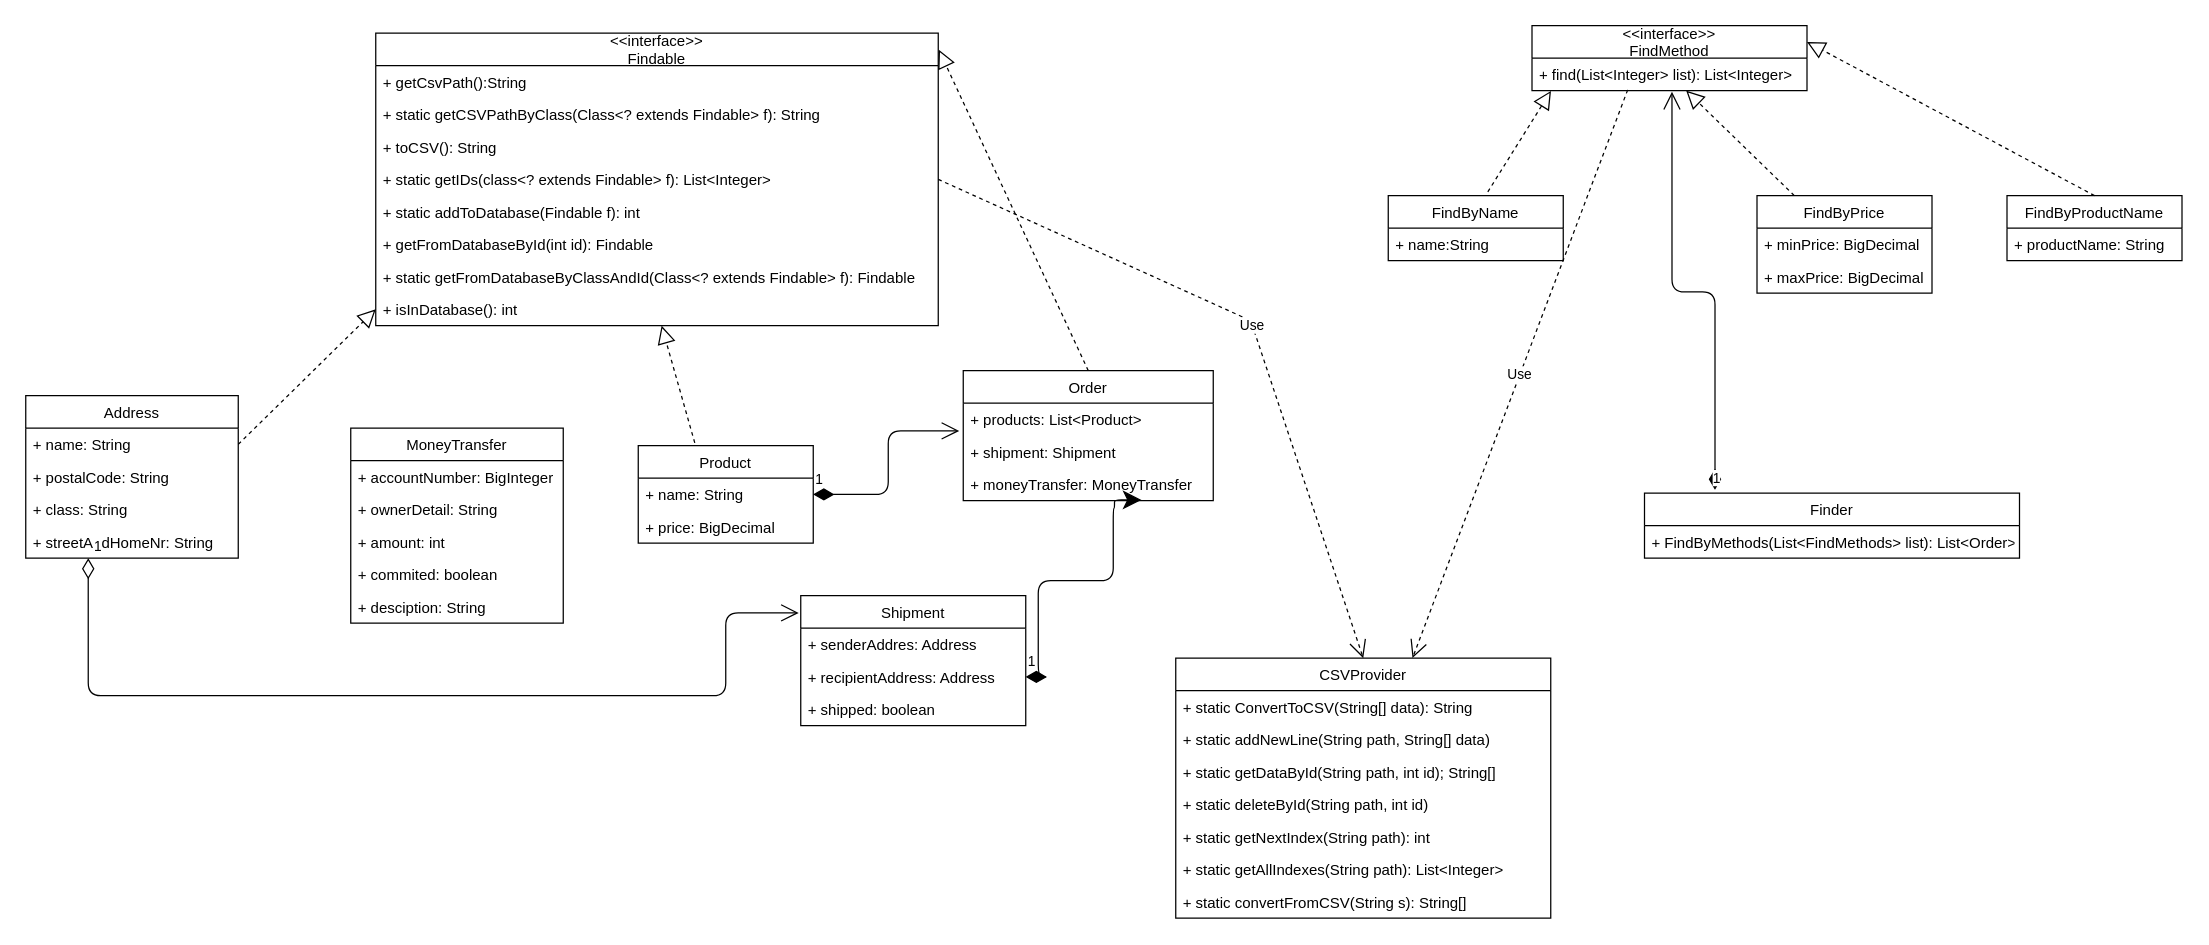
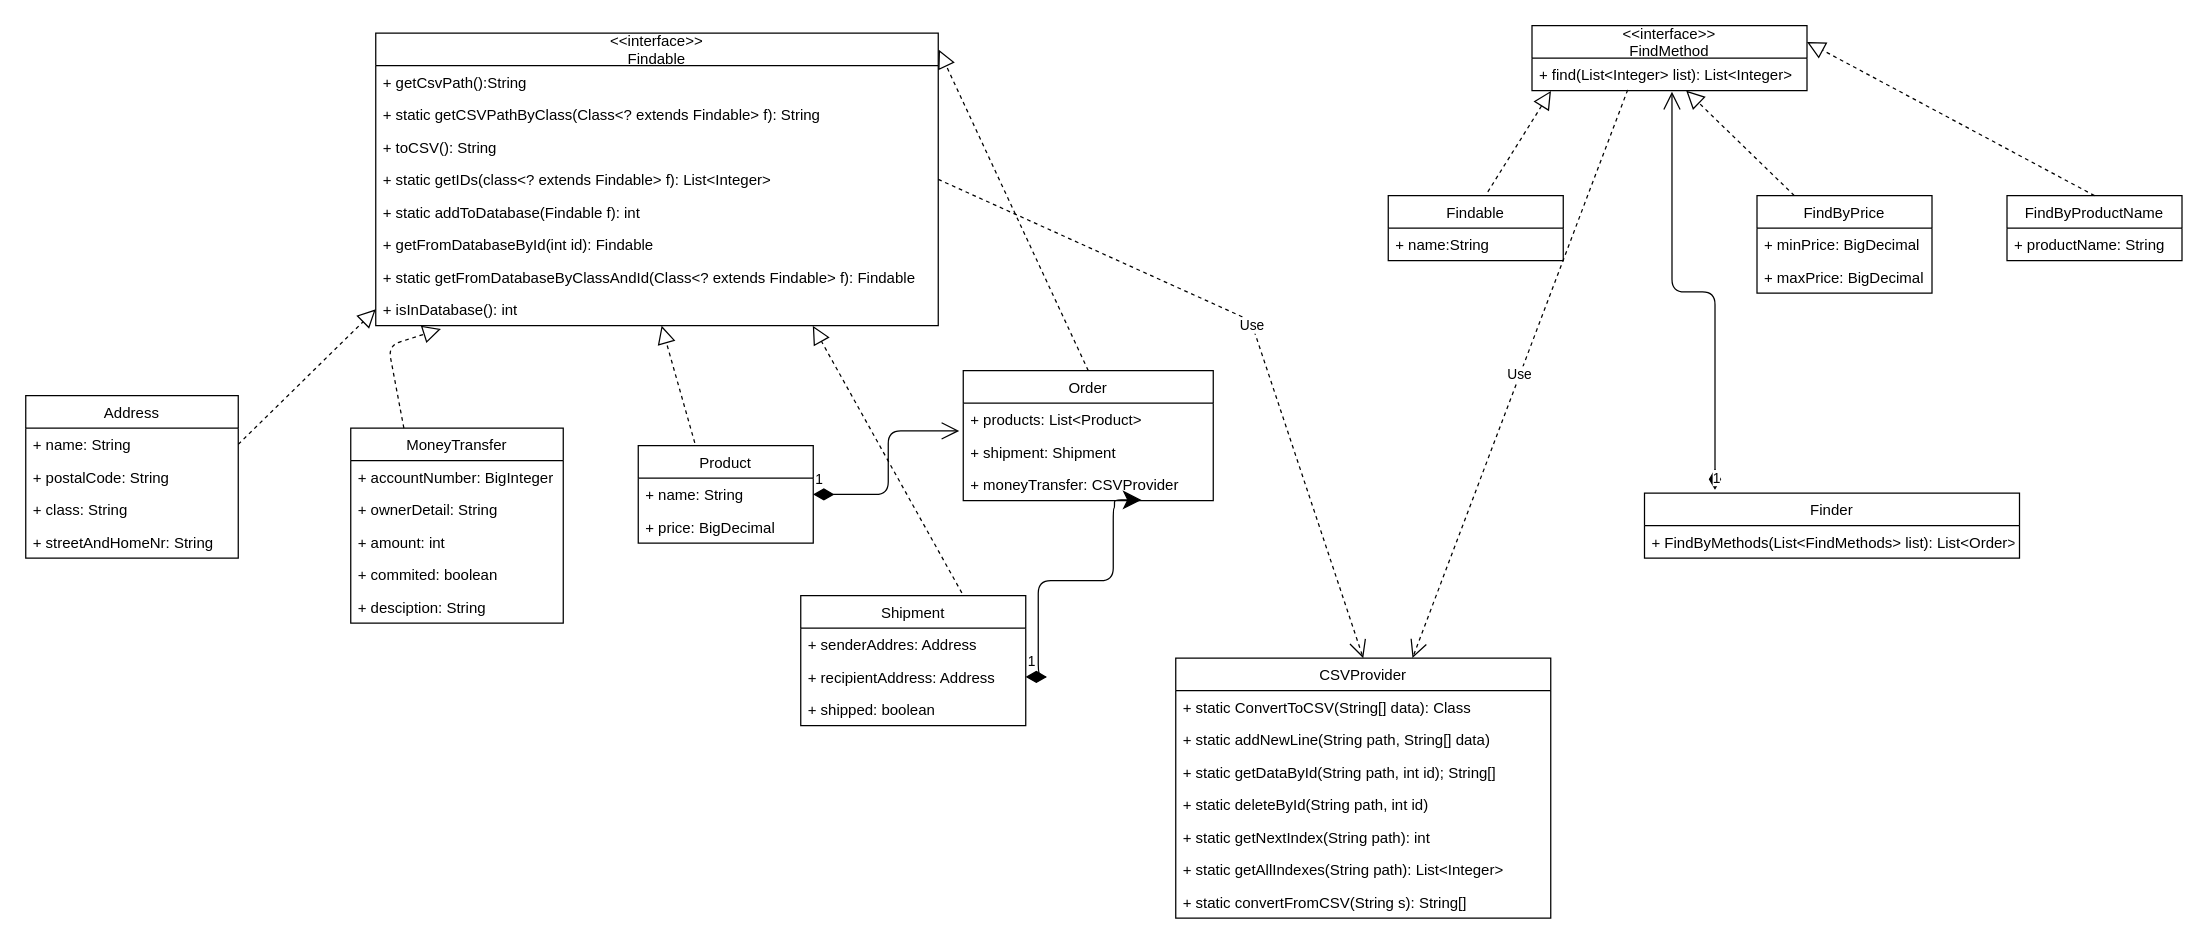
node "FindByName": label "FindByName" -> "Findable"
edge "MoneyTransfer" -> "+ isInDatabase(): int": added
node "+ moneyTransfer: MoneyTransfer": label "+ moneyTransfer: MoneyTransfer" -> "+ moneyTransfer: CSVProvider"
edge "Shipment" -> "+ isInDatabase(): int": added
edge "+ streetAndHomeNr: String" -- "Shipment": removed, label "1"
node "+ static ConvertToCSV(String[] data): String": label "+ static ConvertToCSV(String[] data): String" -> "+ static ConvertToCSV(String[] data): Class"
